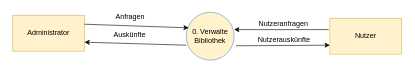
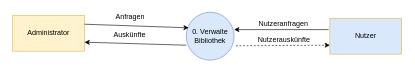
node "0. Verwalte Bibliothek": fillcolor #fff2cc -> #dae8fc
node "Nutzer": fillcolor #fff2cc -> #dae8fc
edge "0. Verwalte Bibliothek" -> "Nutzer": style solid -> dashed
